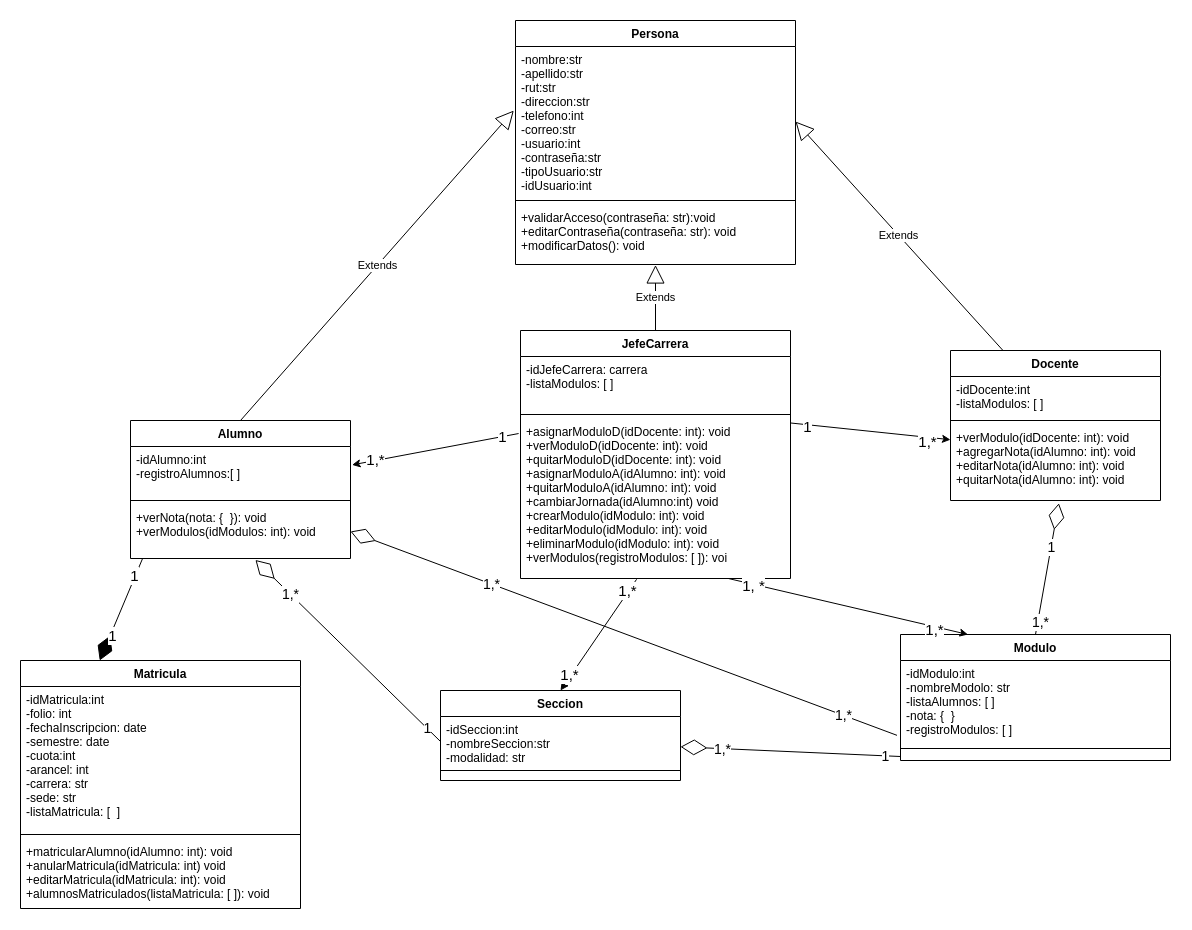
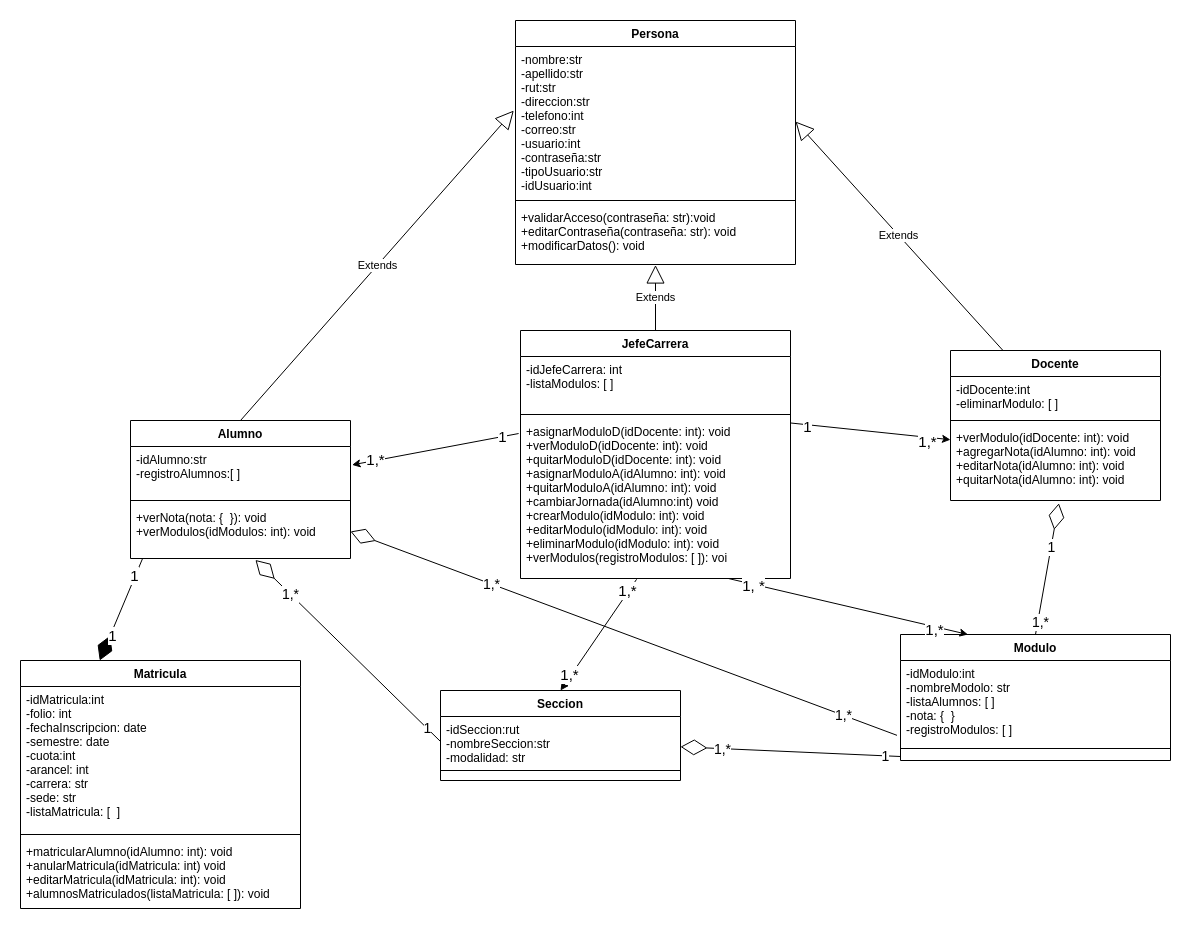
node "-idJefeCarrera: carrera -listaModulos: [ ]": label "-idJefeCarrera: carrera -listaModulos: [ ]" -> "-idJefeCarrera: int -listaModulos: [ ]"
node "-idDocente:int -listaModulos: [ ]": label "-idDocente:int -listaModulos: [ ]" -> "-idDocente:int -eliminarModulo: [ ]"
node "-idAlumno:int -registroAlumnos:[ ]": label "-idAlumno:int -registroAlumnos:[ ]" -> "-idAlumno:str -registroAlumnos:[ ]"
node "-idSeccion:int -nombreSeccion:str -modalidad: str": label "-idSeccion:int -nombreSeccion:str -modalidad: str" -> "-idSeccion:rut -nombreSeccion:str -modalidad: str"
